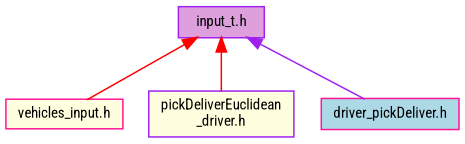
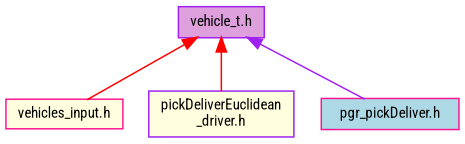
node "input_t.h": label "input_t.h" -> "vehicle_t.h"
node "driver_pickDeliver.h": label "driver_pickDeliver.h" -> "pgr_pickDeliver.h"
